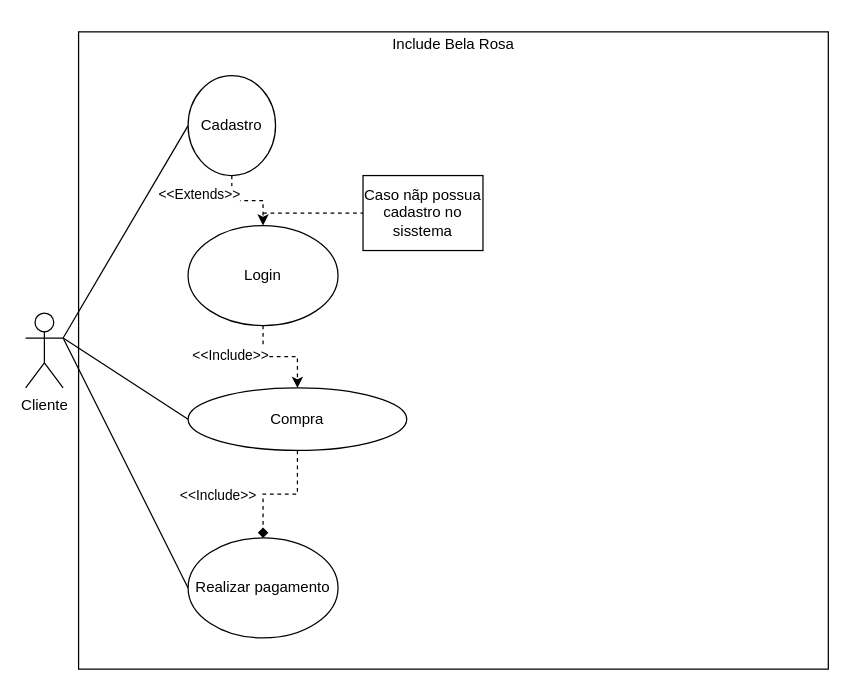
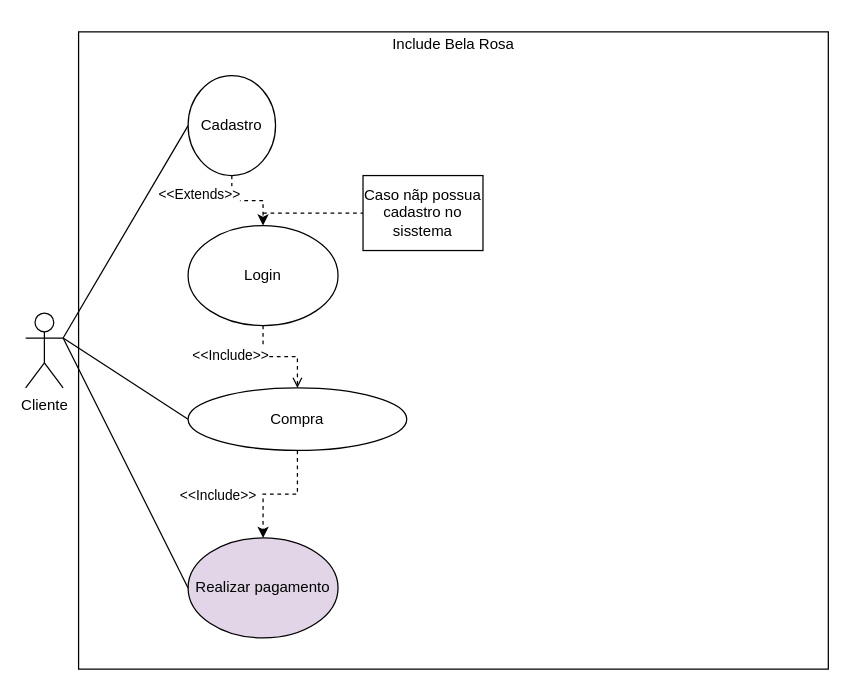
edge "Login" -> "Compra": arrowhead classic -> open
edge "Compra" -> "Realizar pagamento": arrowhead diamond -> classic
node "Realizar pagamento": fillcolor #ffffff -> #e1d5e7
